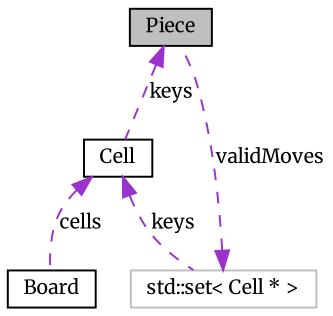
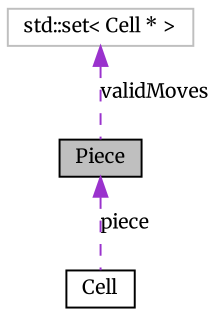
edge "Cell" -> "Piece": label "keys" -> "piece"
edge "std::set< Cell * >" -> "Cell": removed, label "keys"
node "Board": removed
